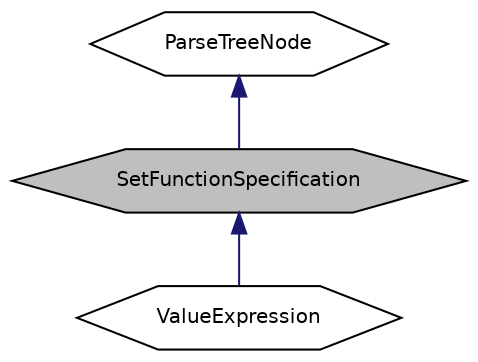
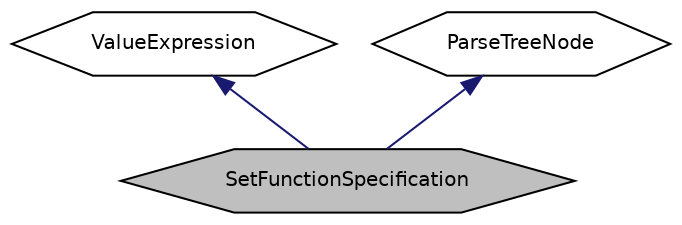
edge "ValueExpression" -> "SetFunctionSpecification": reversed
